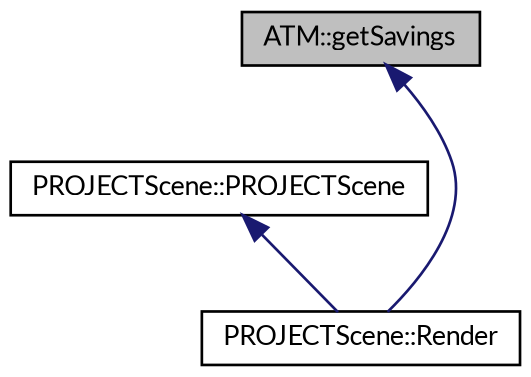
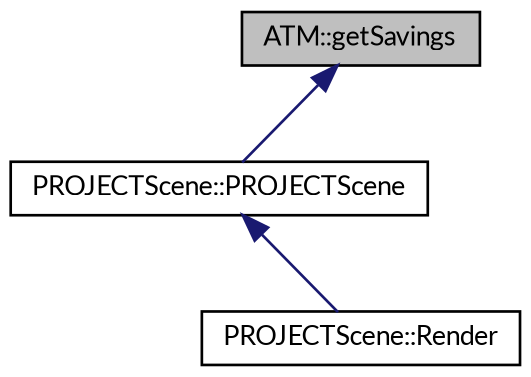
edge "PROJECTScene::Render" -> "ATM::getSavings": now "PROJECTScene::PROJECTScene" -> "ATM::getSavings"
